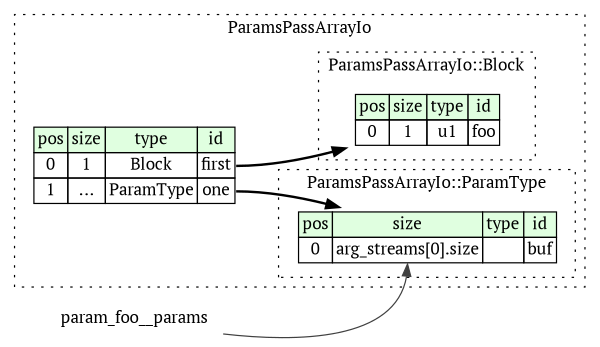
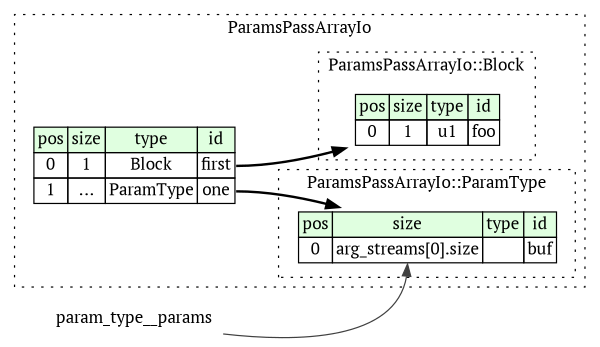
node "param_foo__params": label "param_foo__params" -> "param_type__params"
